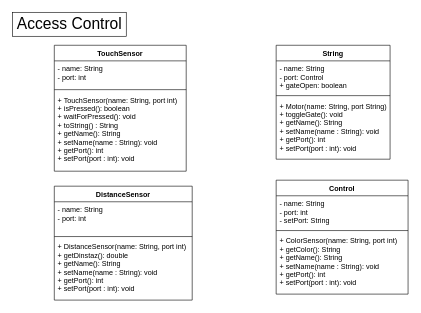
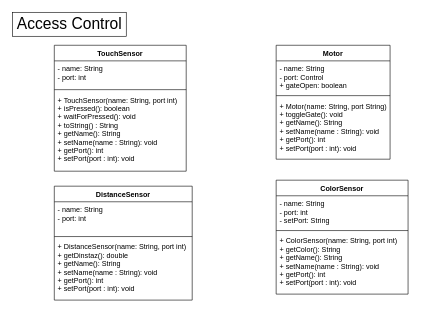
node "String": label "String" -> "Motor"
node "Control": label "Control" -> "ColorSensor"
